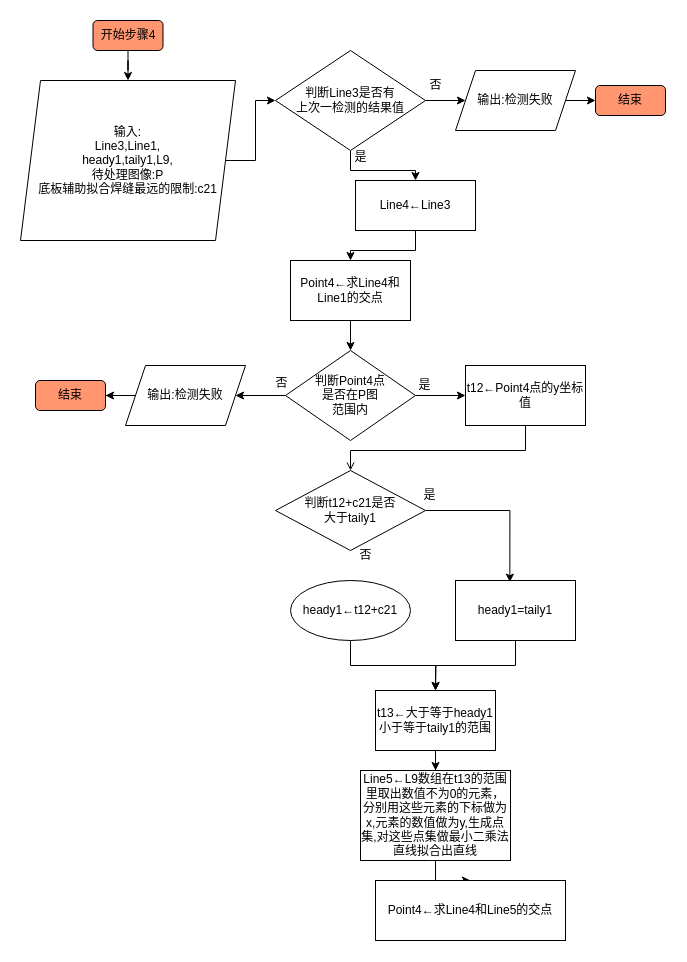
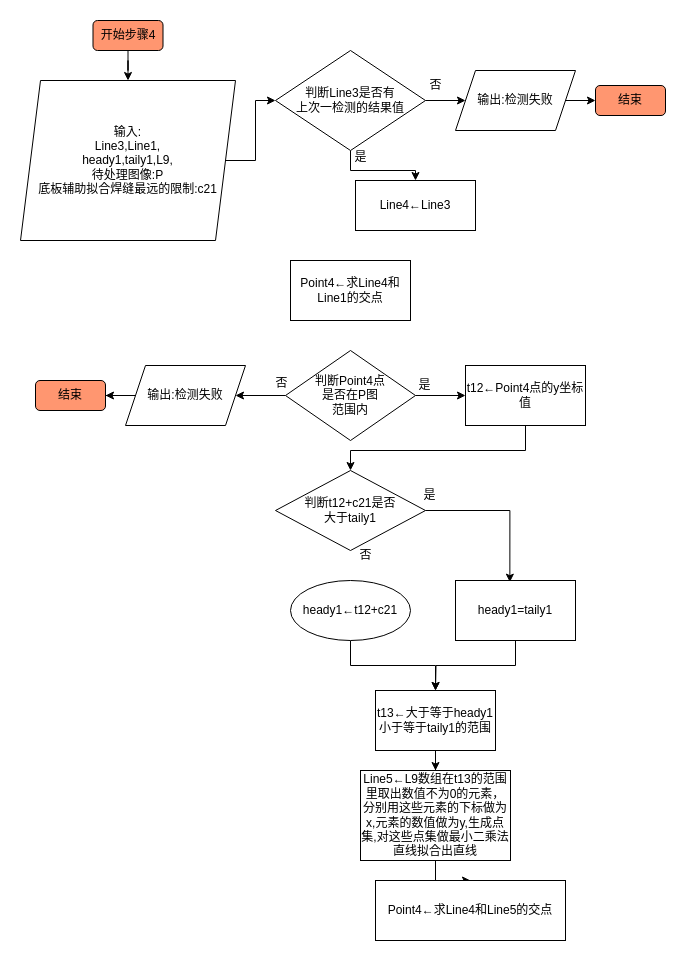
edge "Line4←Line3" -> "Point4←求Line4和Line1的交点": removed
edge "Point4←求Line4和Line1的交点" -> "判断Point4点 是否在P图 范围内": removed
edge "t12←Point4点的y坐标值" -> "判断t12+c21是否 大于taily1": arrowhead open -> classic
